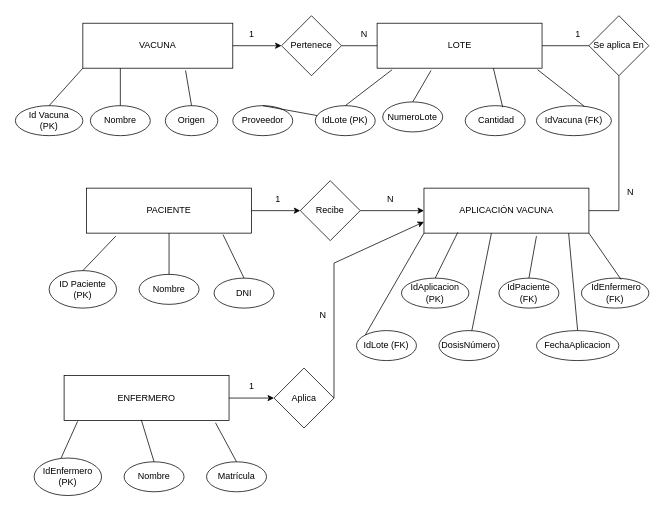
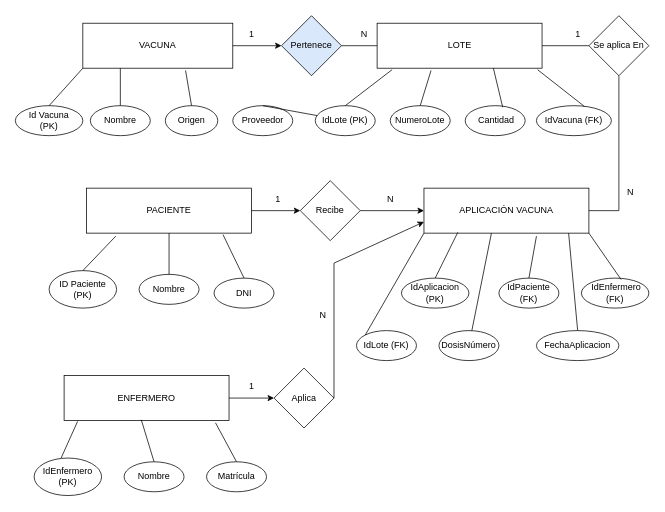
node "Pertenece": fillcolor #ffffff -> #dae8fc
node "NumeroLote": moved (413, 117) -> (420, 120)
